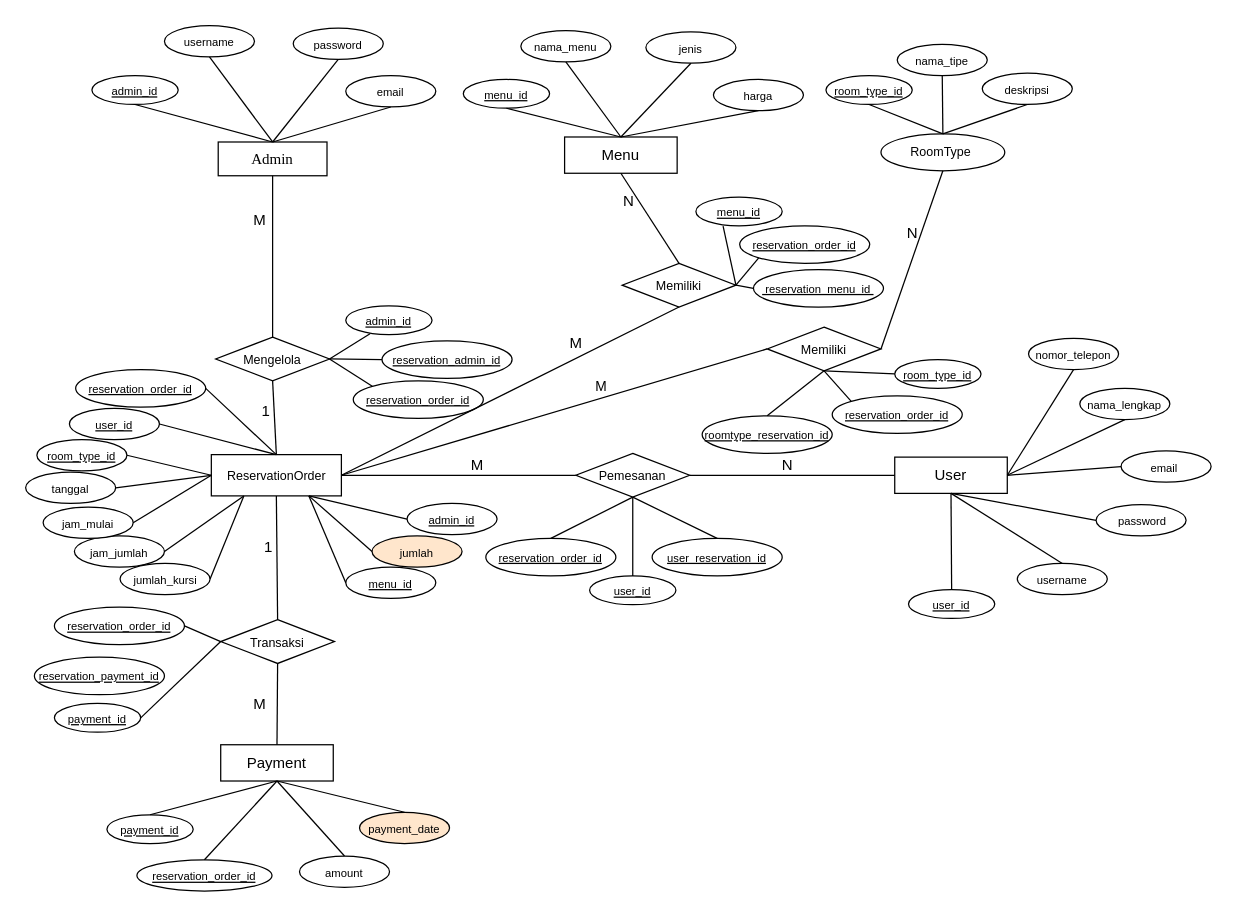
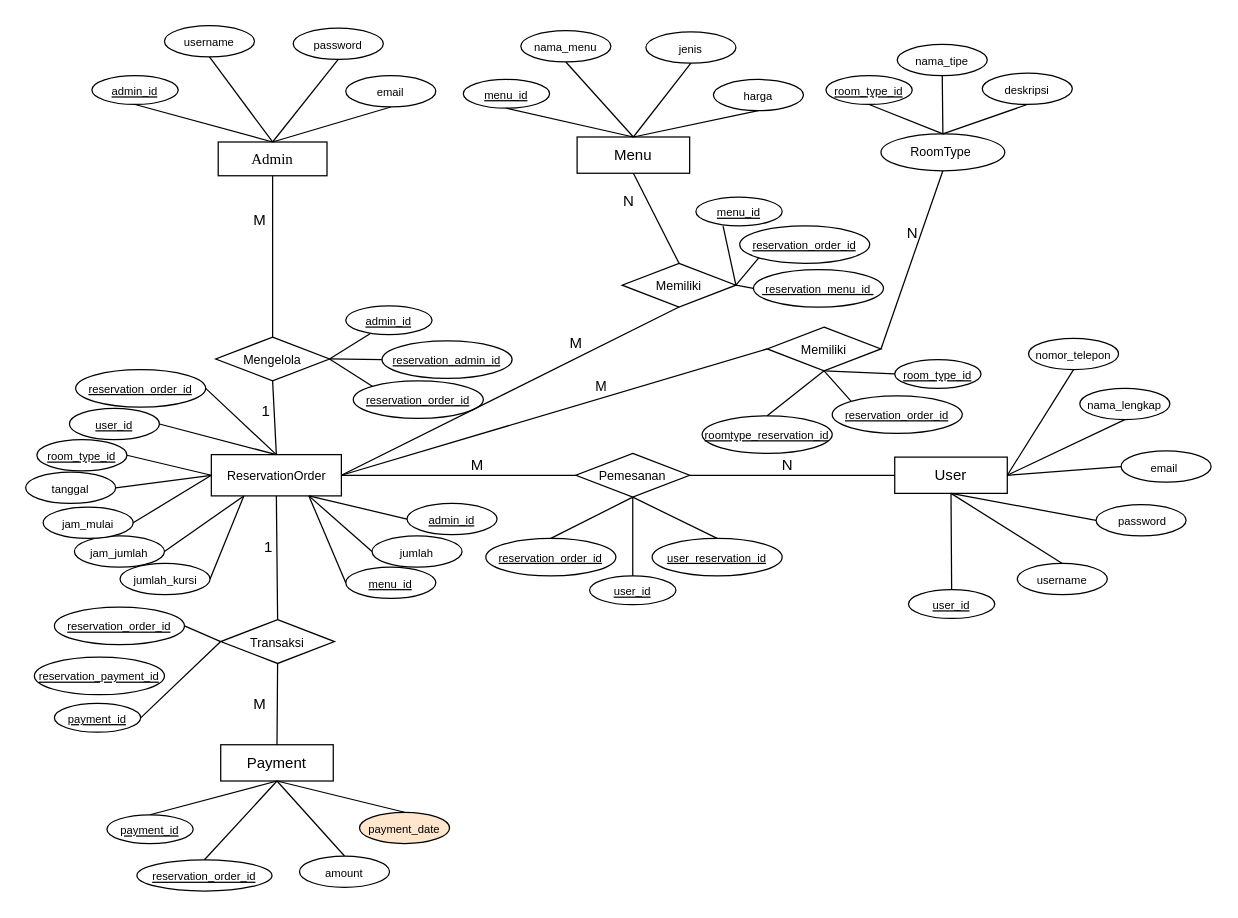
node "Menu": moved (621, 155) -> (633, 155)
node "jumlah": fillcolor #ffe6cc -> #ffffff
